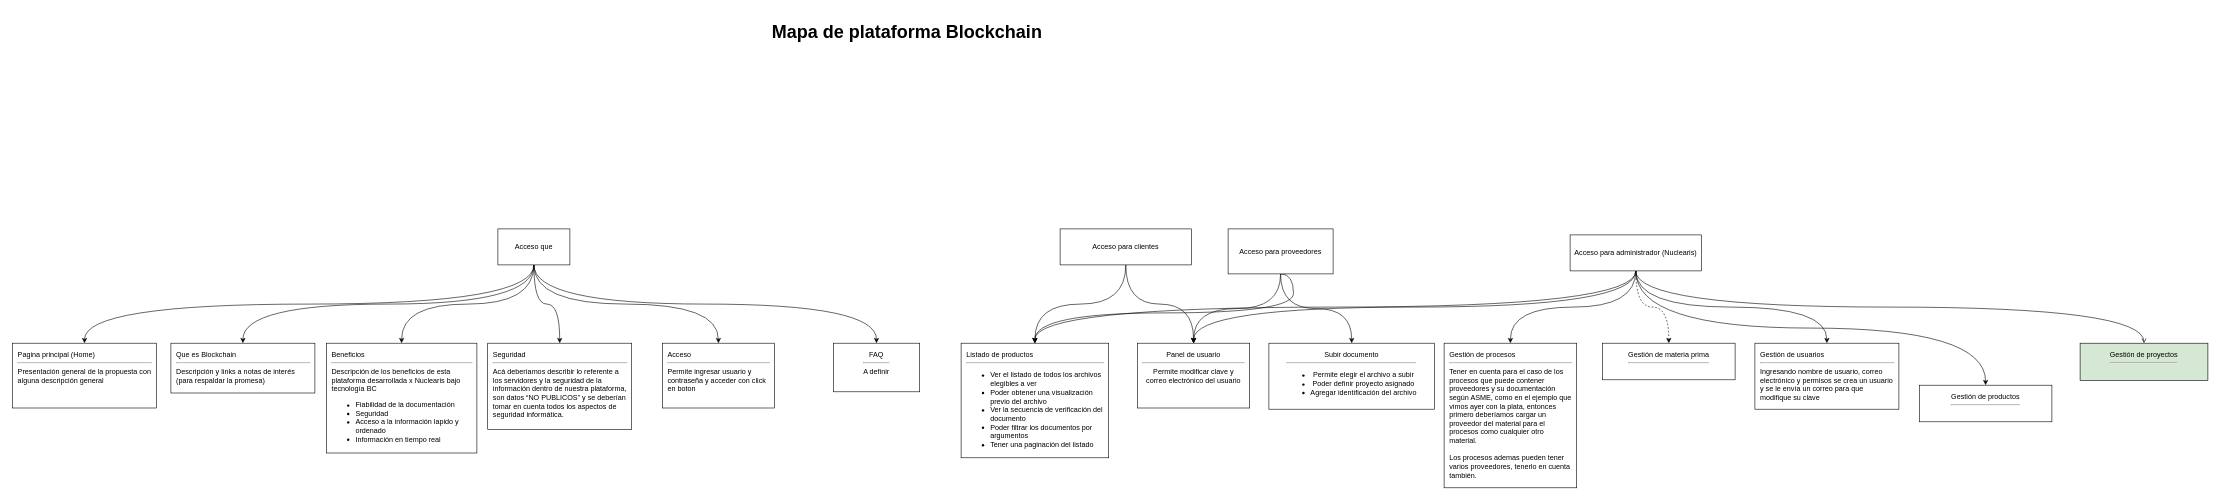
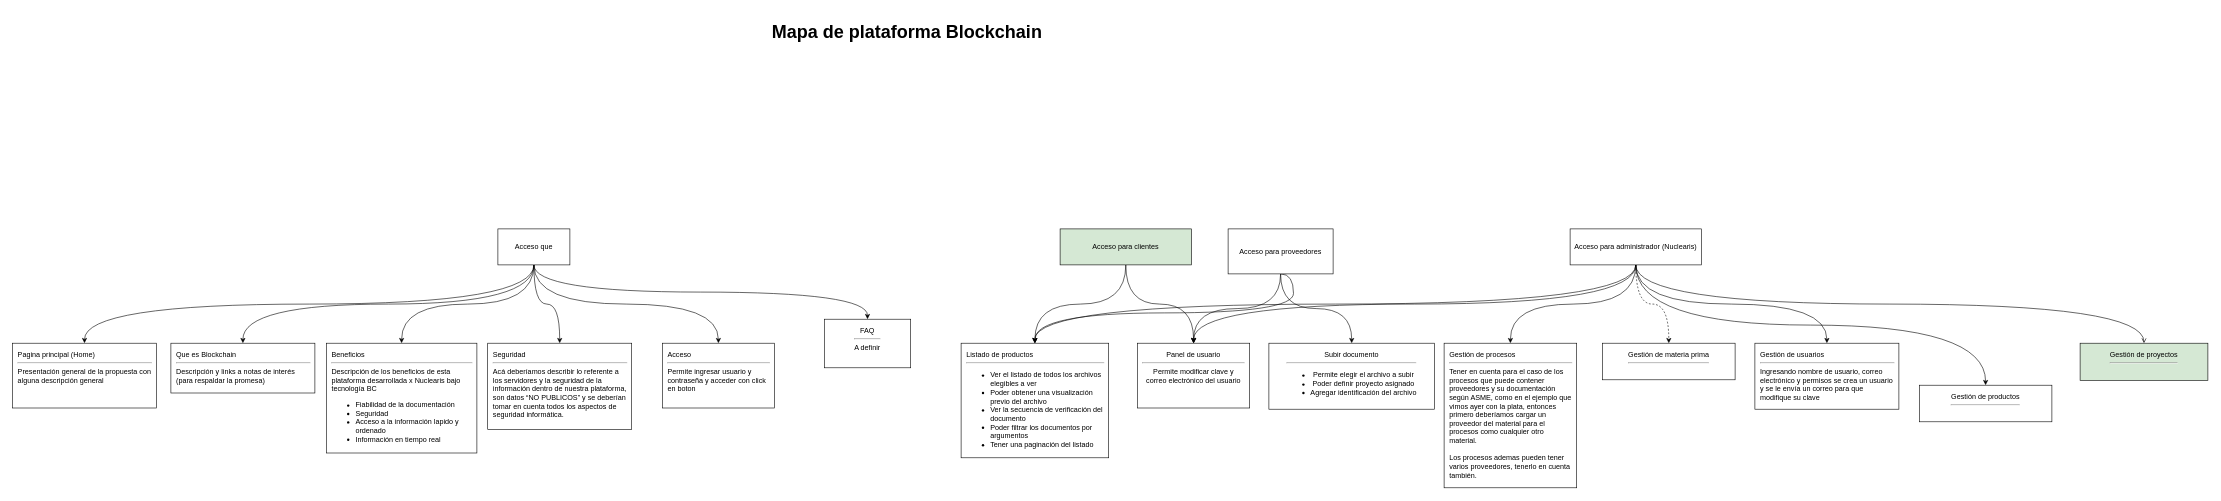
node "Acceso para clientes": fillcolor #ffffff -> #d5e8d4
node "Acceso para administrador (Nuclearis)": moved (1636, 253) -> (1636, 247)
node "FAQ A definir": moved (876, 368) -> (867, 344)
